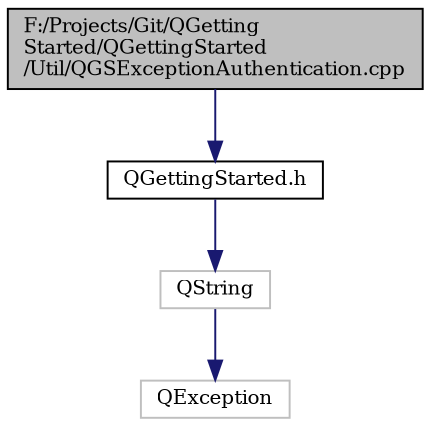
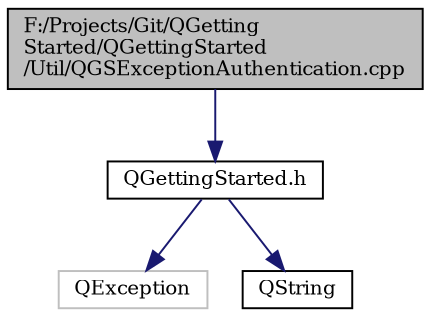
node "QString": color grey75 -> black
edge "QString" -> "QException": now "QGettingStarted.h" -> "QException"
